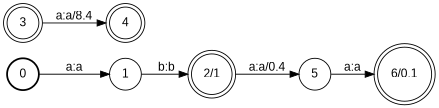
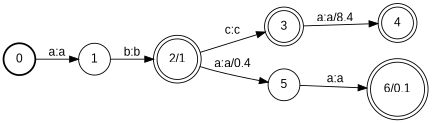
edge "2/1" -> "3": added, label "c:c"
